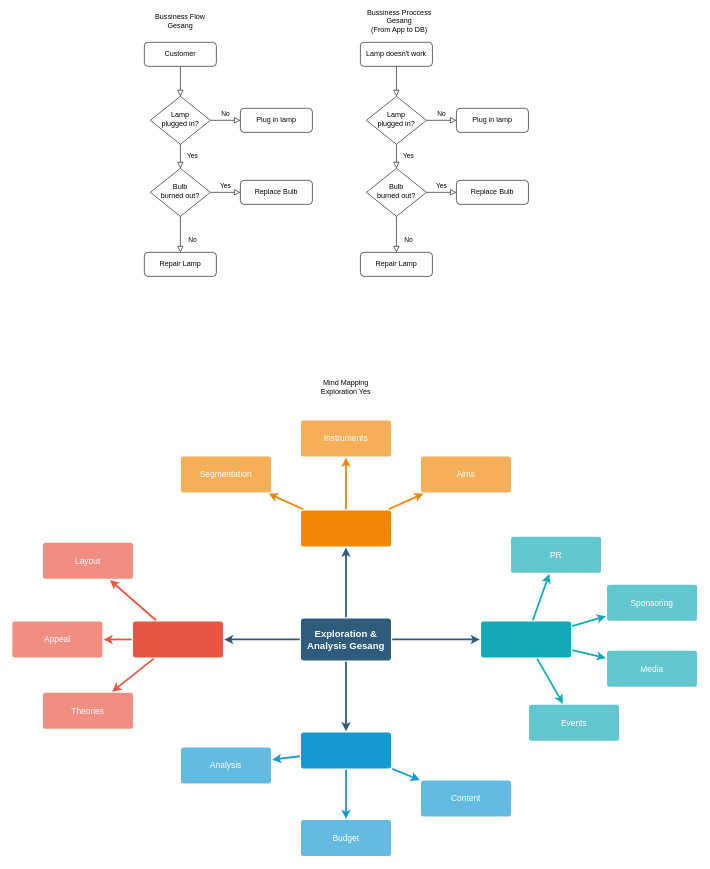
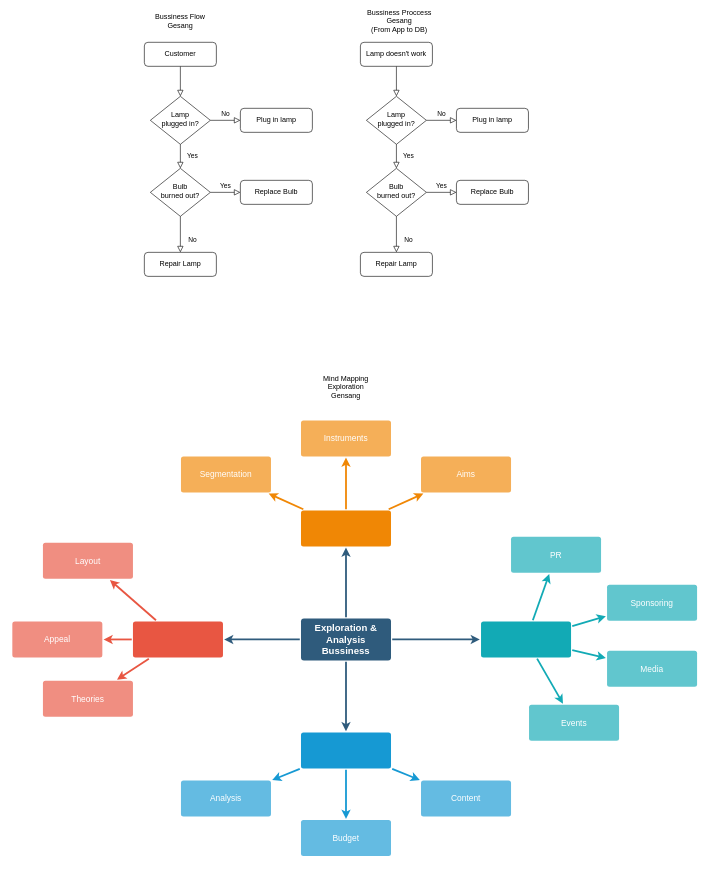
node "Mind Mapping Exploration Yes": label "Mind Mapping Exploration Yes" -> "Mind Mapping Exploration Gensang"
node "Exploration & Analysis Gesang": label "Exploration & Analysis Gesang" -> "Exploration & Analysis Bussiness"
node "Theories": moved (88, 711) -> (88, 699)
node "Analysis": moved (226, 765) -> (226, 798)
